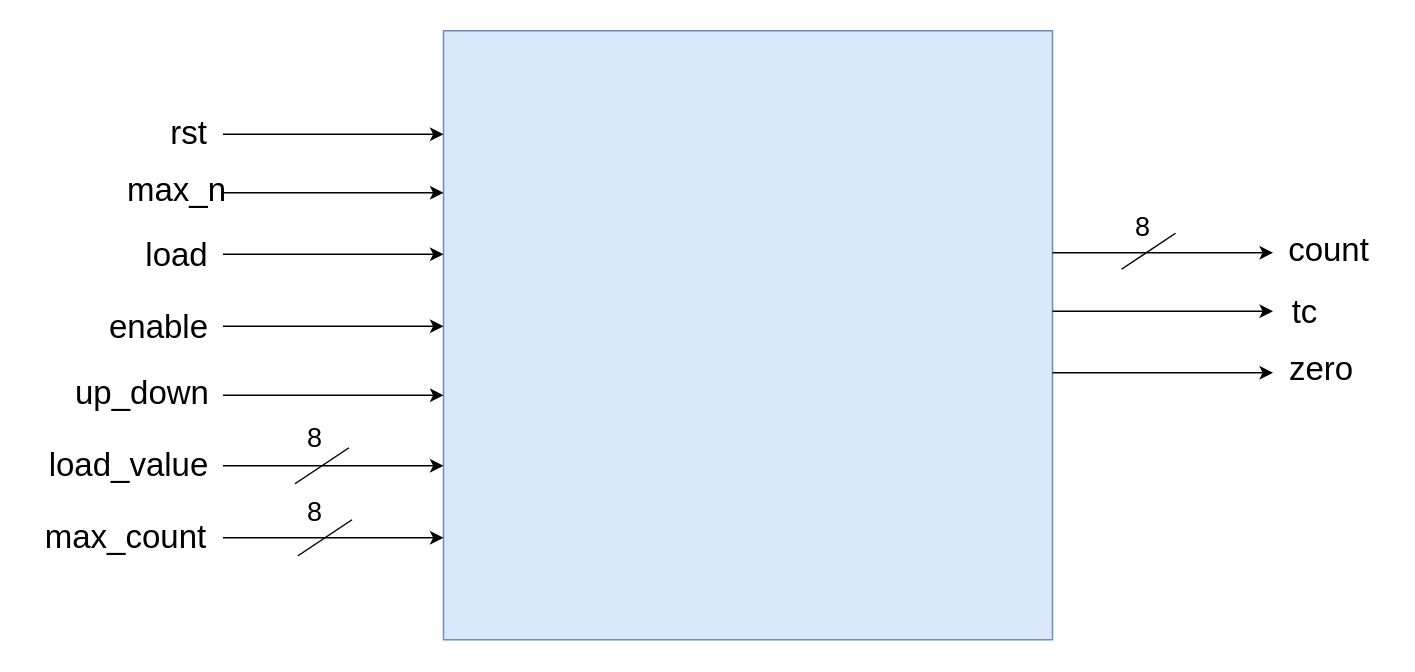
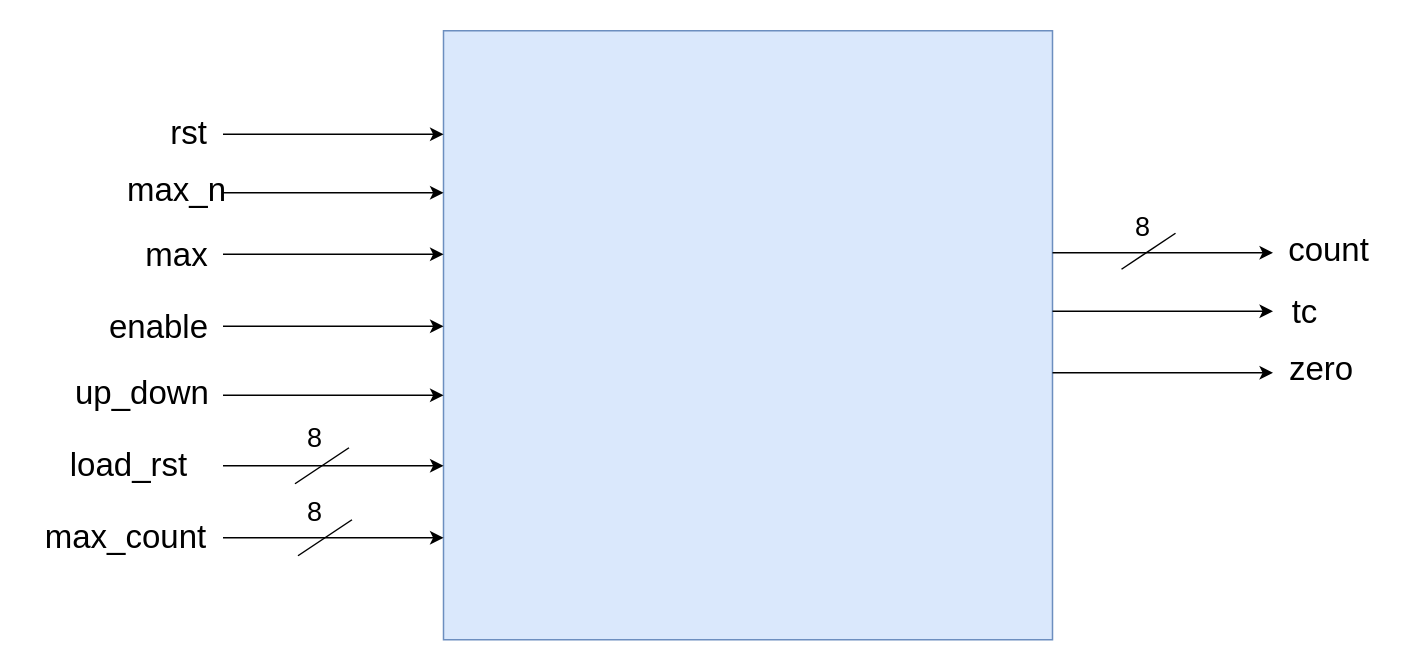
node "load": label "load" -> "max"
node "load_value": label "load_value" -> "load_rst"
